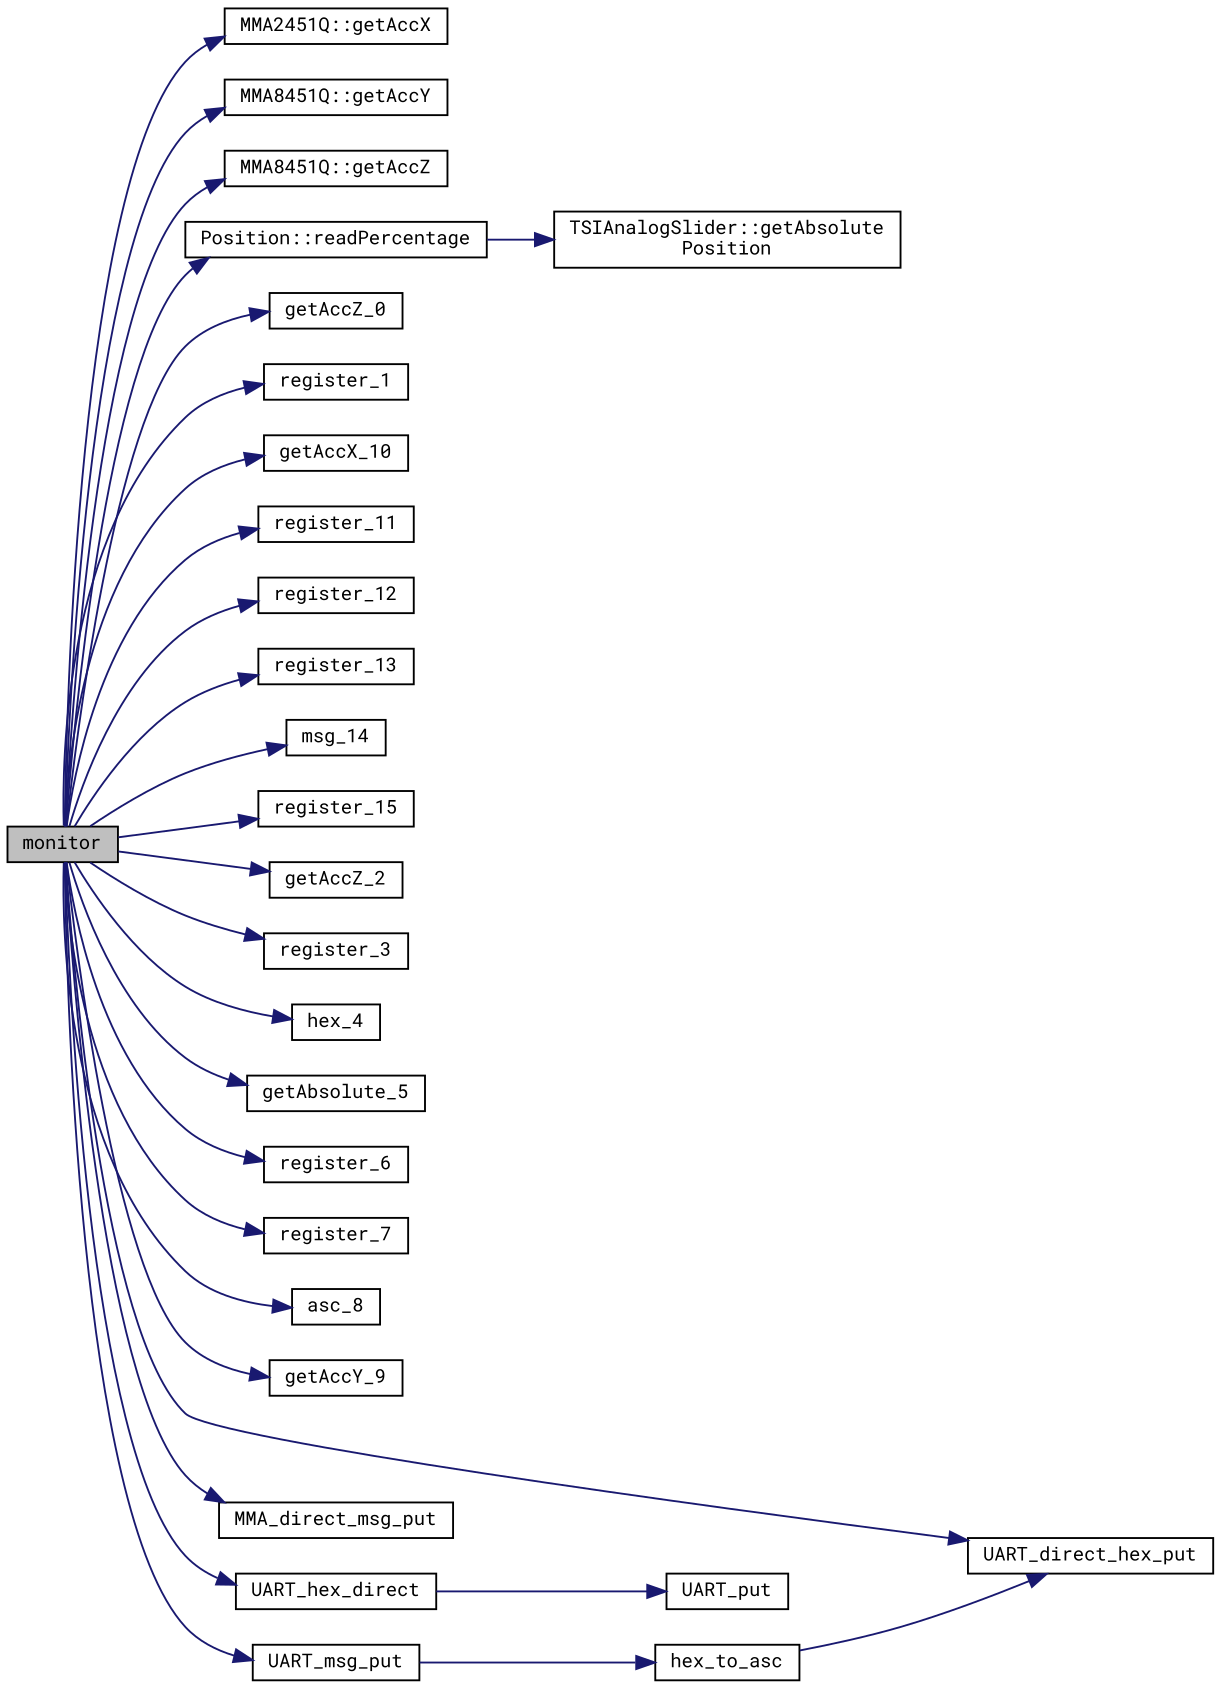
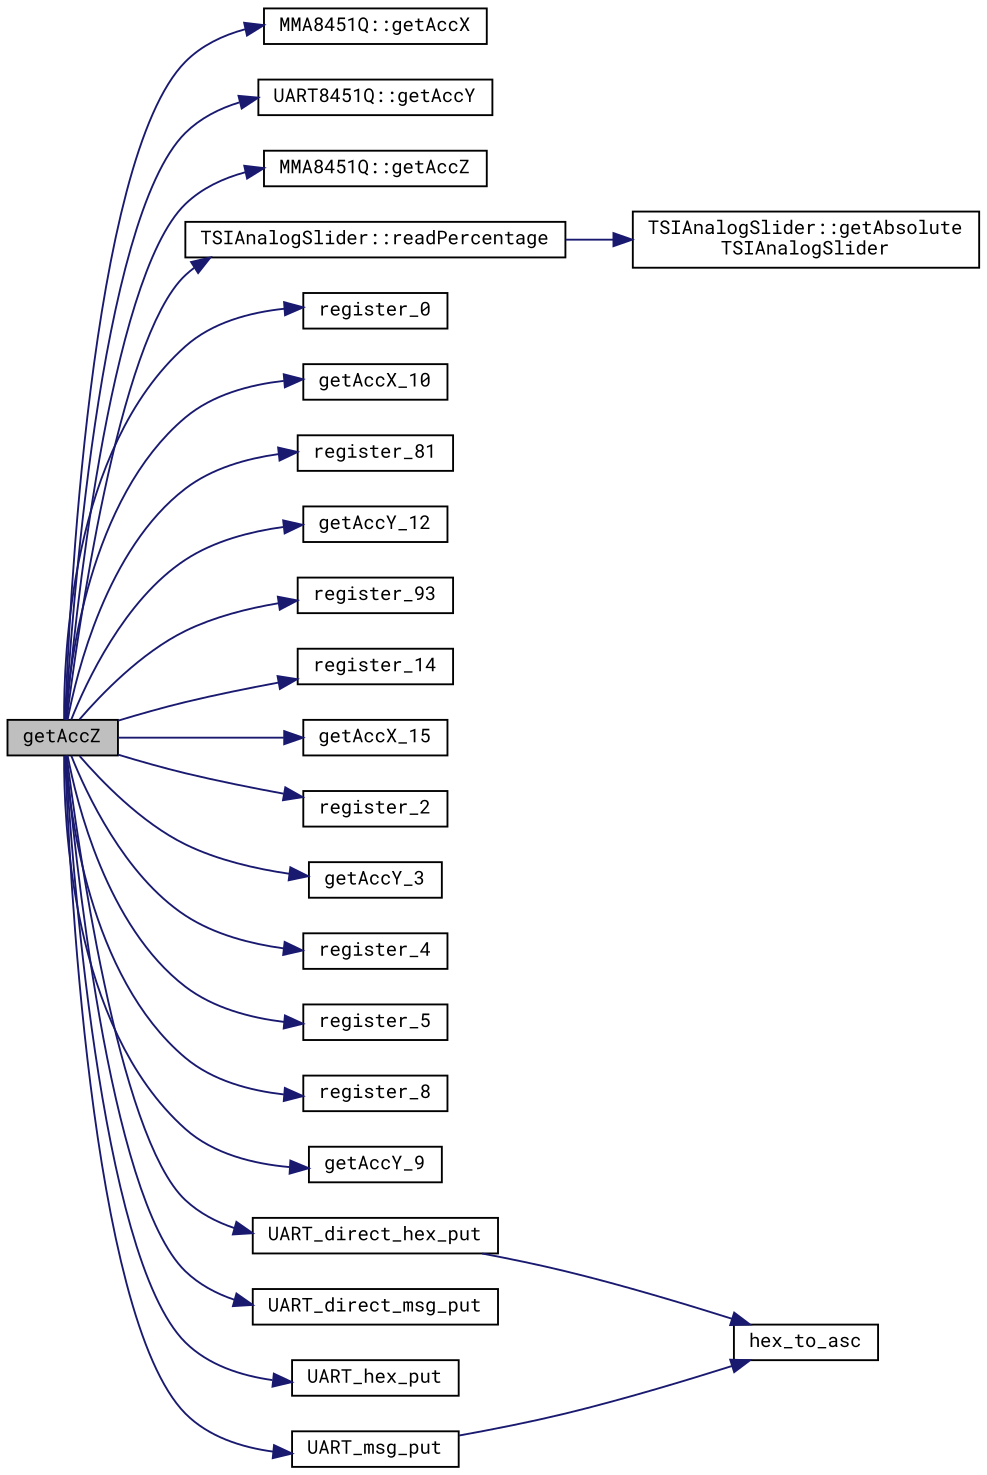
node "MMA2451Q::getAccX": label "MMA2451Q::getAccX" -> "MMA8451Q::getAccX"
node "MMA8451Q::getAccY": label "MMA8451Q::getAccY" -> "UART8451Q::getAccY"
node "Position::readPercentage": label "Position::readPercentage" -> "TSIAnalogSlider::readPercentage"
node "TSIAnalogSlider::getAbsolute Position": label "TSIAnalogSlider::getAbsolute Position" -> "TSIAnalogSlider::getAbsolute TSIAnalogSlider"
node "getAccZ_0": label "getAccZ_0" -> "register_0"
node "register_1": removed
node "register_11": label "register_11" -> "register_81"
node "register_12": label "register_12" -> "getAccY_12"
node "register_13": label "register_13" -> "register_93"
node "msg_14": label "msg_14" -> "register_14"
node "register_15": label "register_15" -> "getAccX_15"
node "monitor": label "monitor" -> "getAccZ"
node "getAccZ_2": label "getAccZ_2" -> "register_2"
node "register_3": label "register_3" -> "getAccY_3"
node "hex_4": label "hex_4" -> "register_4"
node "getAbsolute_5": label "getAbsolute_5" -> "register_5"
node "register_6": removed
node "register_7": removed
node "asc_8": label "asc_8" -> "register_8"
node "MMA_direct_msg_put": label "MMA_direct_msg_put" -> "UART_direct_msg_put"
node "UART_hex_direct": label "UART_hex_direct" -> "UART_hex_put"
node "UART_put": removed
edge "hex_to_asc" -> "UART_direct_hex_put": reversed
